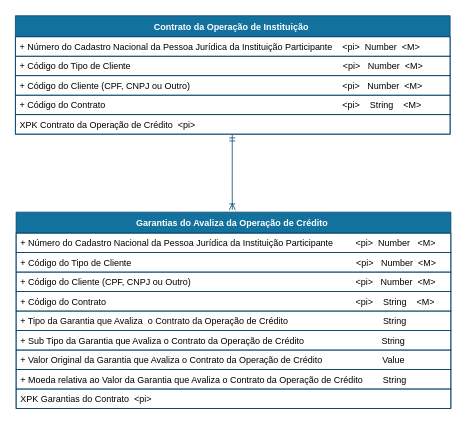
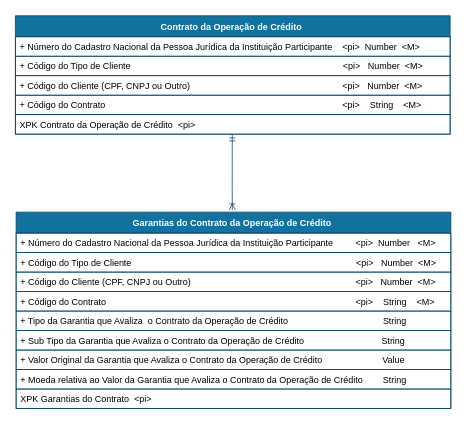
node "Contrato da Operação de Instituição": label "Contrato da Operação de Instituição" -> "Contrato da Operação de Crédito"
node "Garantias do Avaliza da Operação de Crédito": label "Garantias do Avaliza da Operação de Crédito" -> "Garantias do Contrato da Operação de Crédito"
